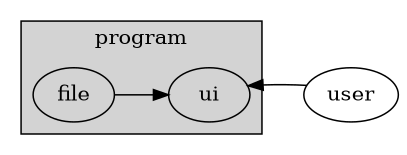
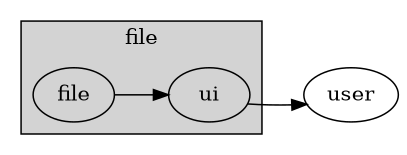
cluster "program": label "program" -> "file"
edge "user" -> "ui": reversed
